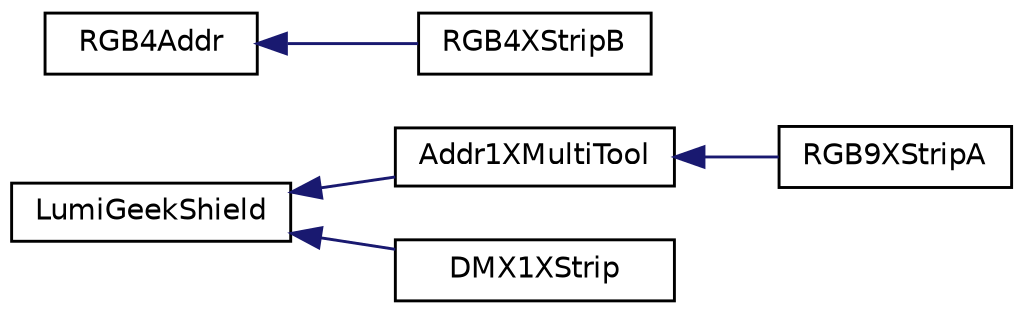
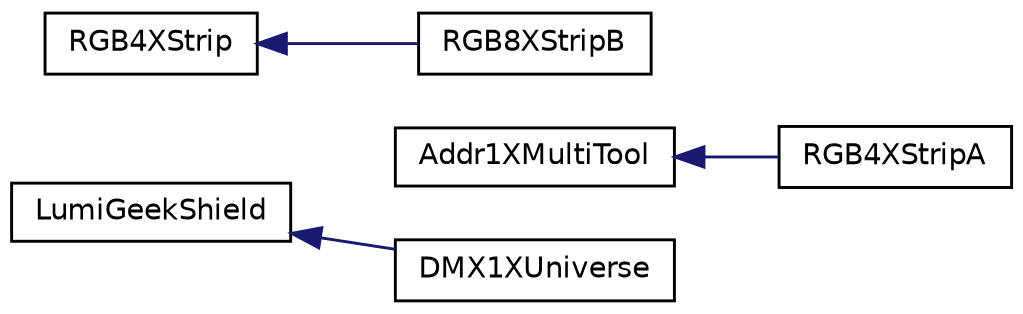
node "RGB4Addr": label "RGB4Addr" -> "RGB4XStrip"
node "RGB4XStripB": label "RGB4XStripB" -> "RGB8XStripB"
node "RGB9XStripA": label "RGB9XStripA" -> "RGB4XStripA"
edge "Addr1XMultiTool" -> "LumiGeekShield": removed
node "DMX1XStrip": label "DMX1XStrip" -> "DMX1XUniverse"
